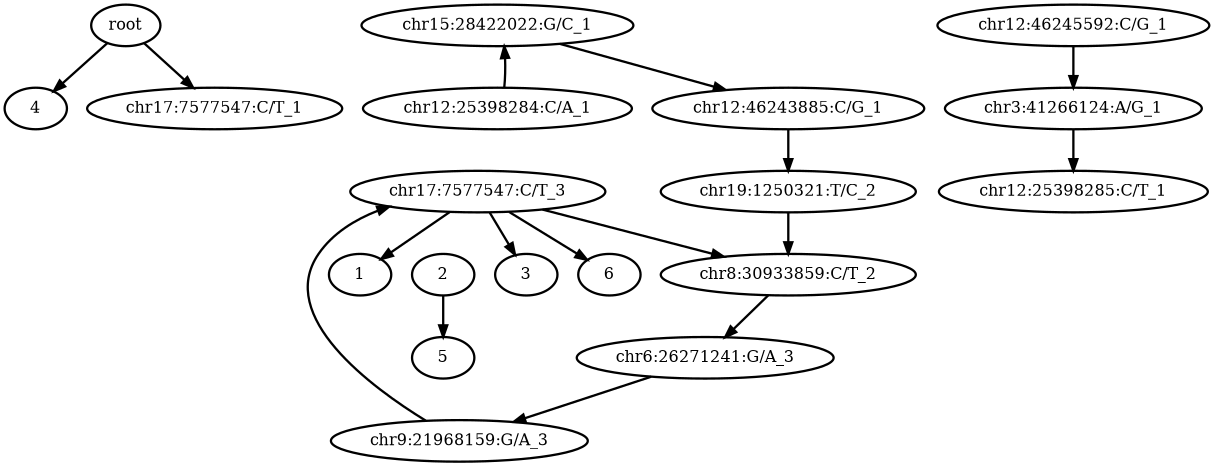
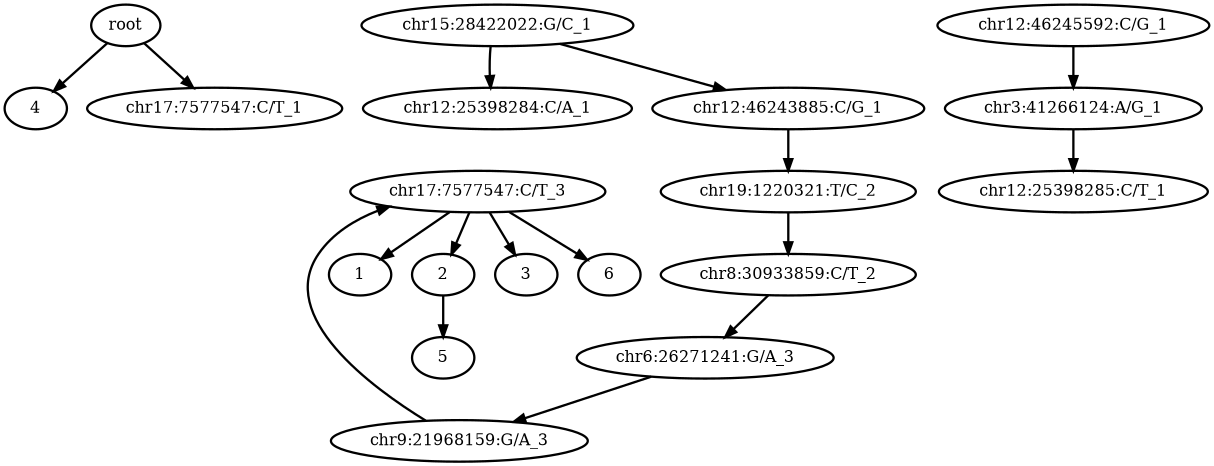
edge "chr12:25398284:C/A_1" -> "chr15:28422022:G/C_1": reversed
node "chr19:1250321:T/C_2": label "chr19:1250321:T/C_2" -> "chr19:1220321:T/C_2"
edge "chr17:7577547:C/T_3" -> "chr8:30933859:C/T_2": now "chr17:7577547:C/T_3" -> "2"
